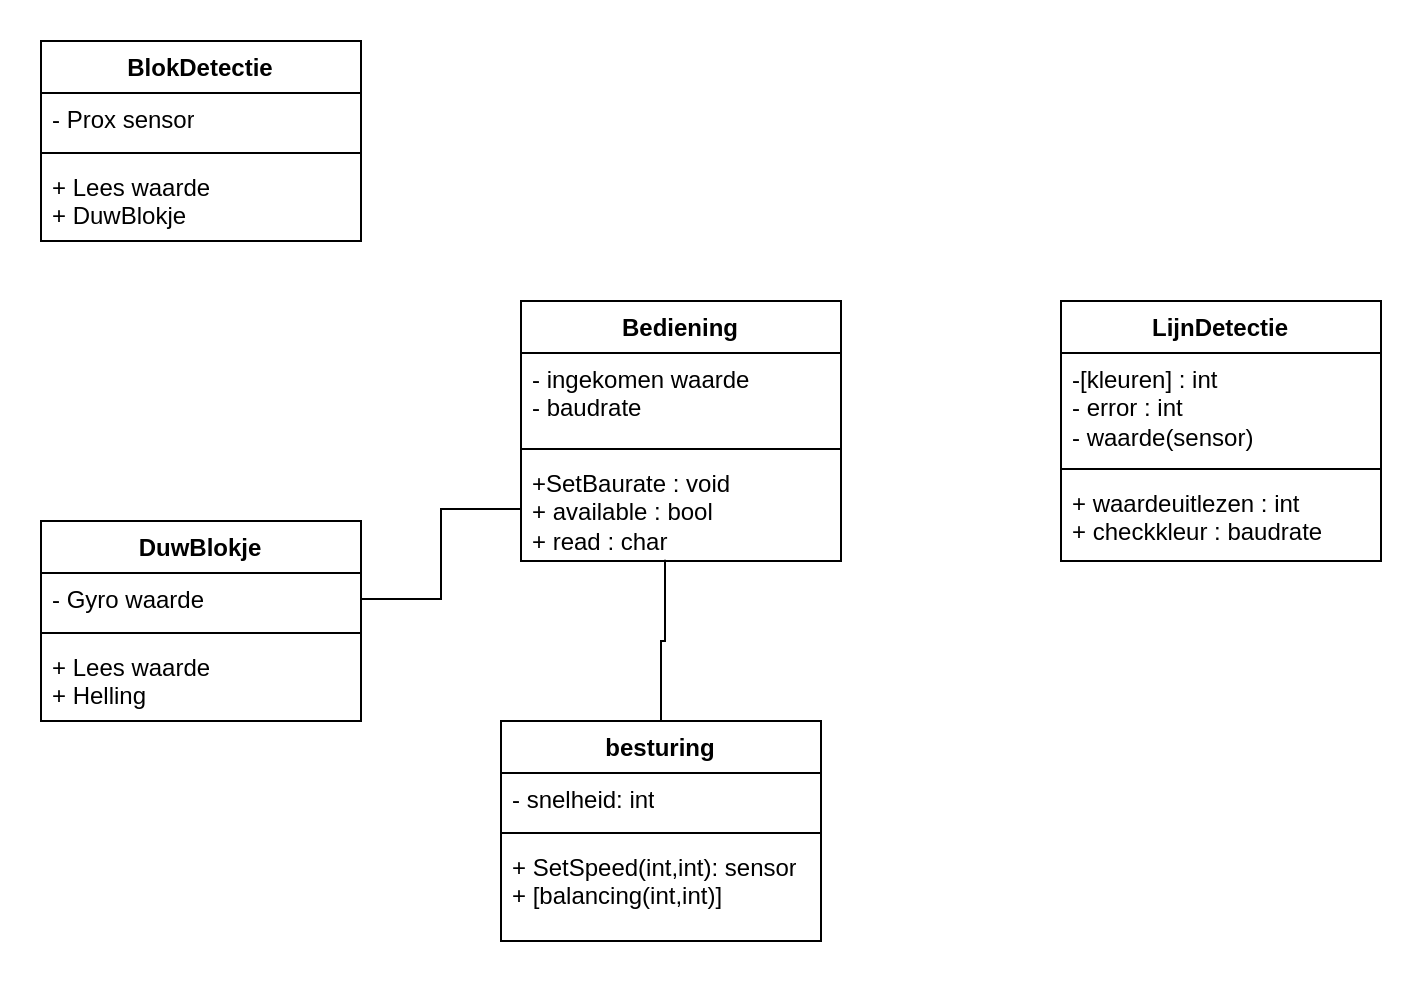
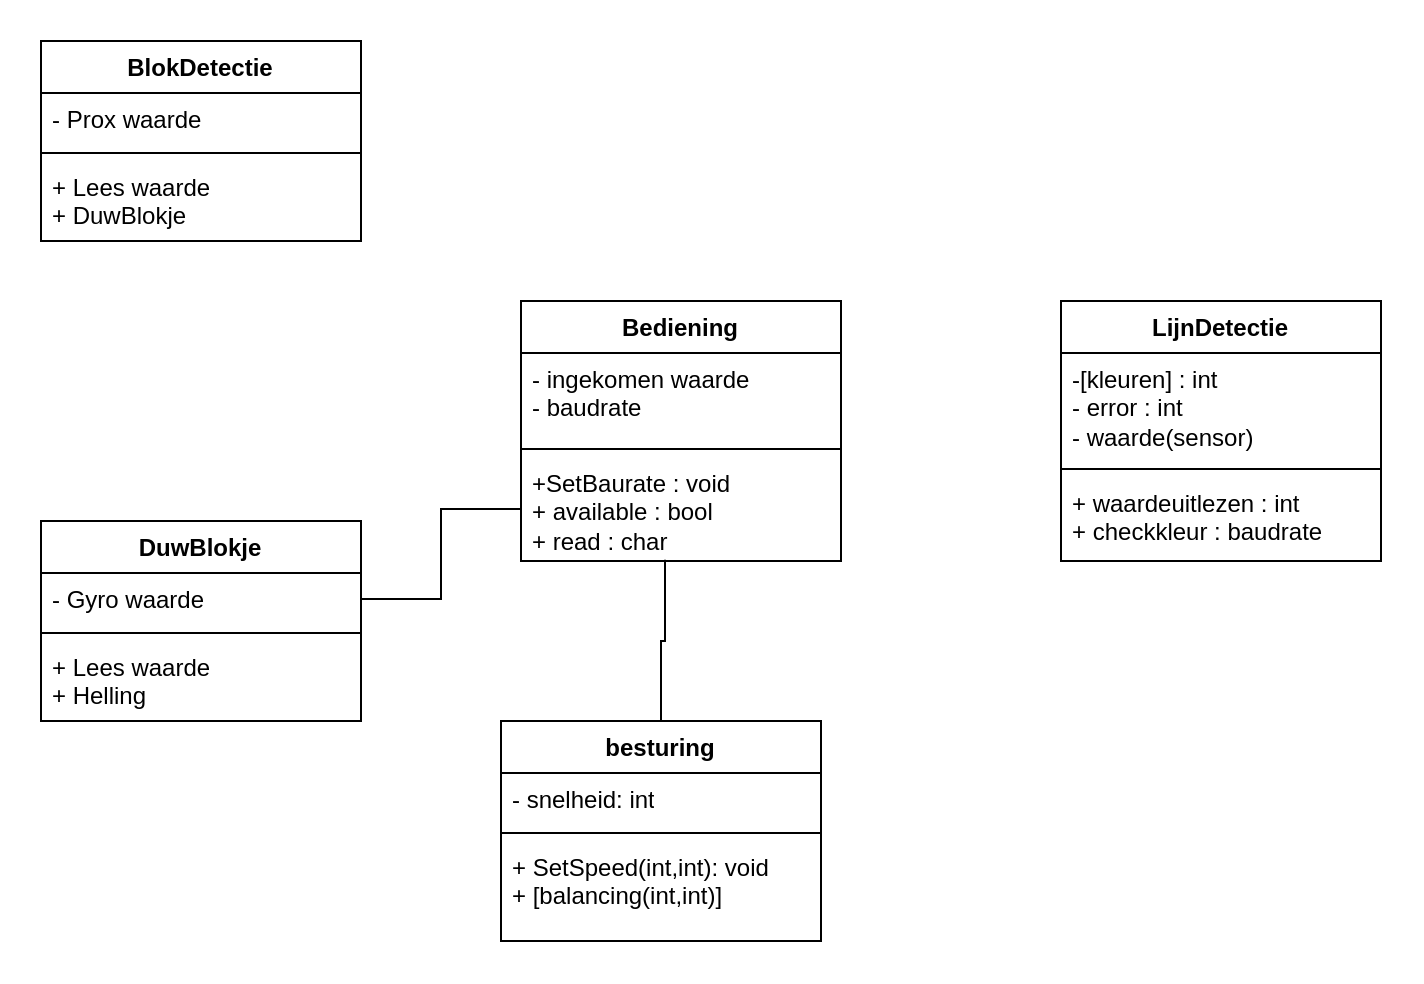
node "- Prox sensor": label "- Prox sensor" -> "- Prox waarde"
node "+ SetSpeed(int,int): sensor + [balancing(int,int)]": label "+ SetSpeed(int,int): sensor + [balancing(int,int)]" -> "+ SetSpeed(int,int): void + [balancing(int,int)]"
